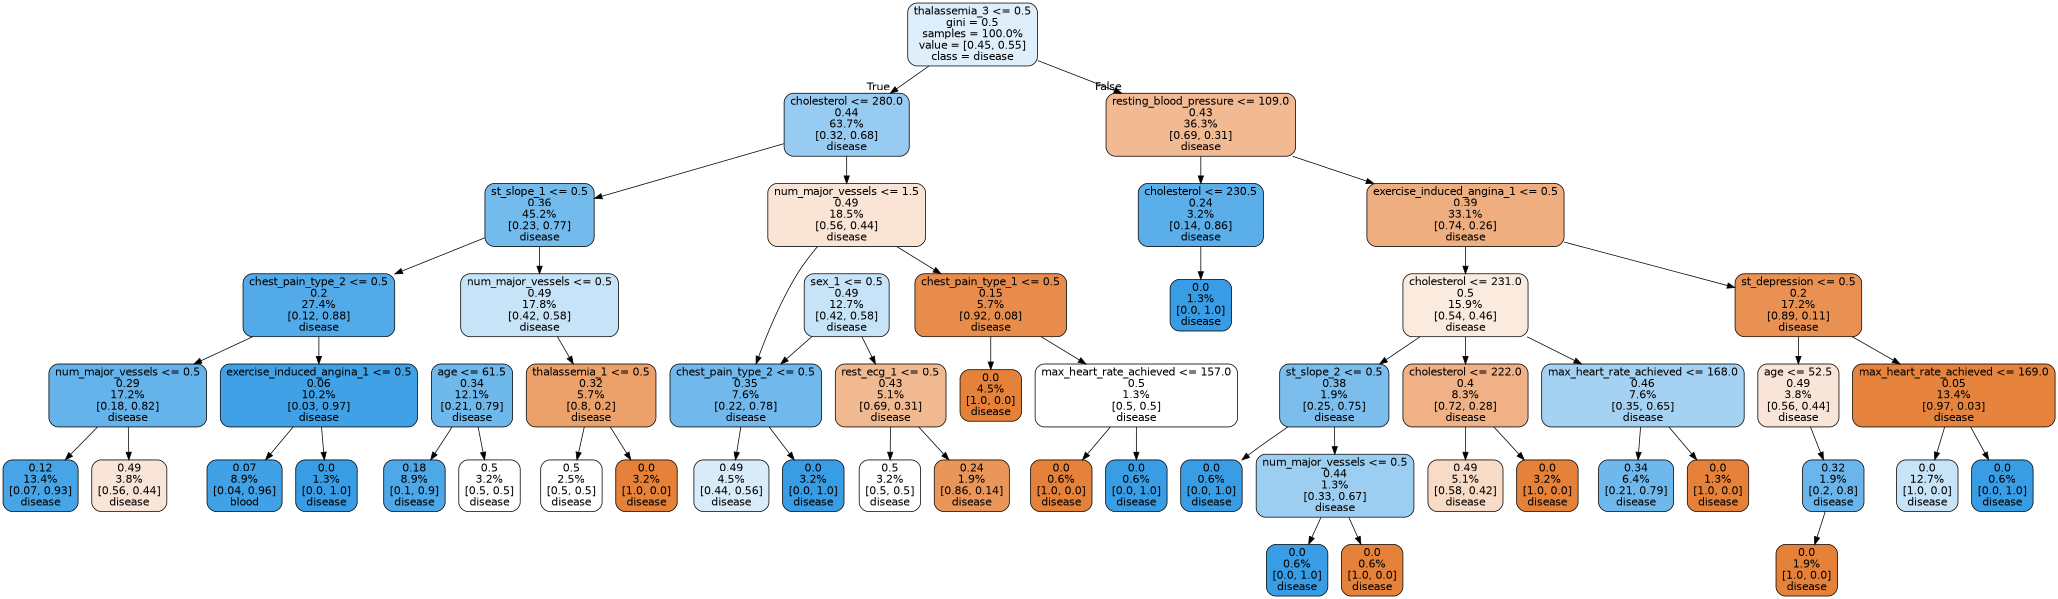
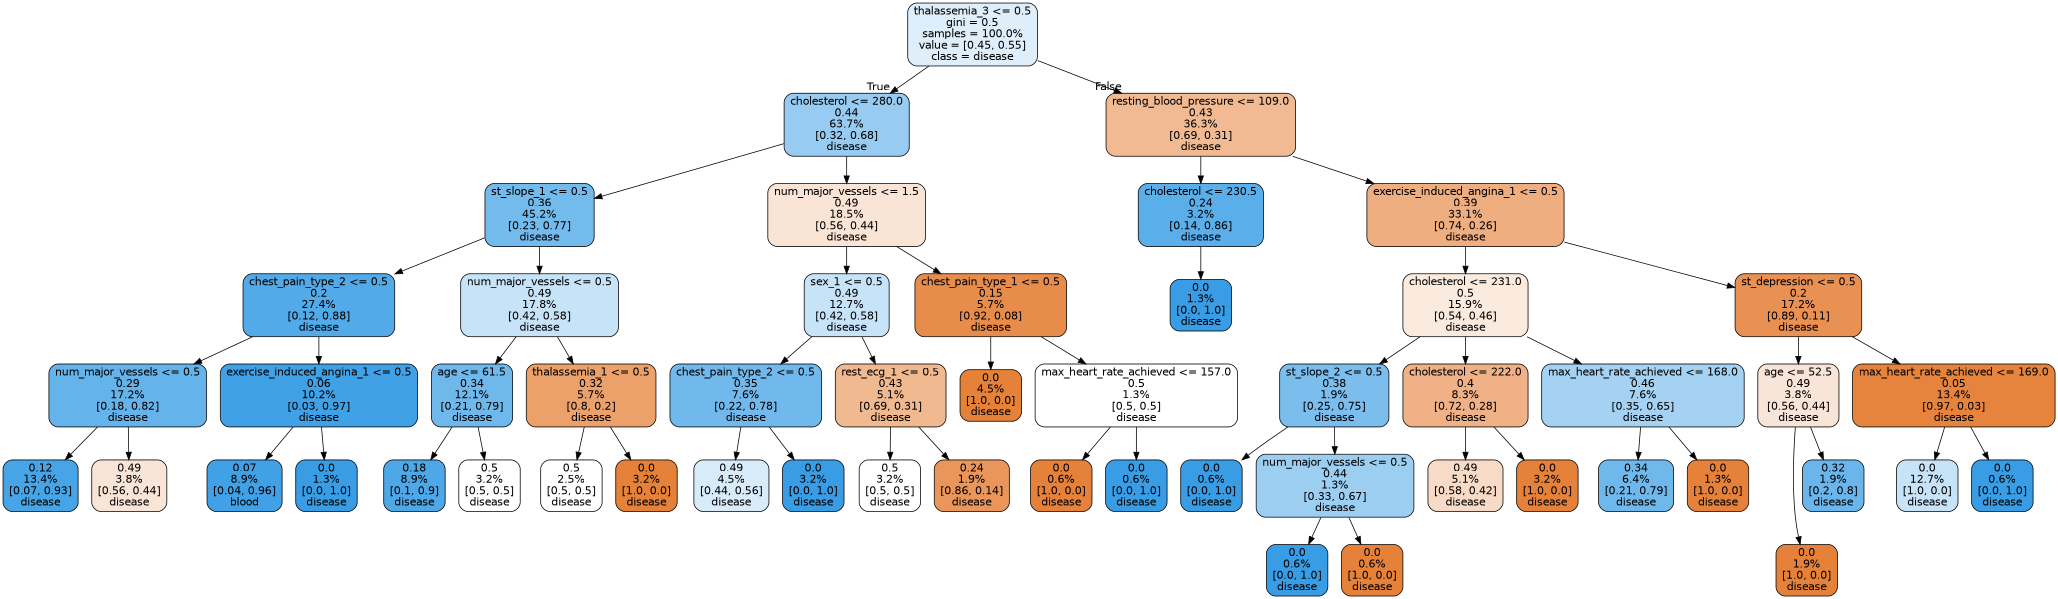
edge "num_major_vessels <= 1.5 0.49 18.5% [0.56, 0.44] disease" -> "chest_pain_type_2 <= 0.5 0.35 7.6% [0.22, 0.78] disease": now "num_major_vessels <= 1.5 0.49 18.5% [0.56, 0.44] disease" -> "sex_1 <= 0.5 0.49 12.7% [0.42, 0.58] disease"
edge "num_major_vessels <= 0.5 0.49 17.8% [0.42, 0.58] disease" -> "age <= 61.5 0.34 12.1% [0.21, 0.79] disease": added
edge "0.32 1.9% [0.2, 0.8] disease" -> "0.0 1.9% [1.0, 0.0] disease": now "age <= 52.5 0.49 3.8% [0.56, 0.44] disease" -> "0.0 1.9% [1.0, 0.0] disease"
